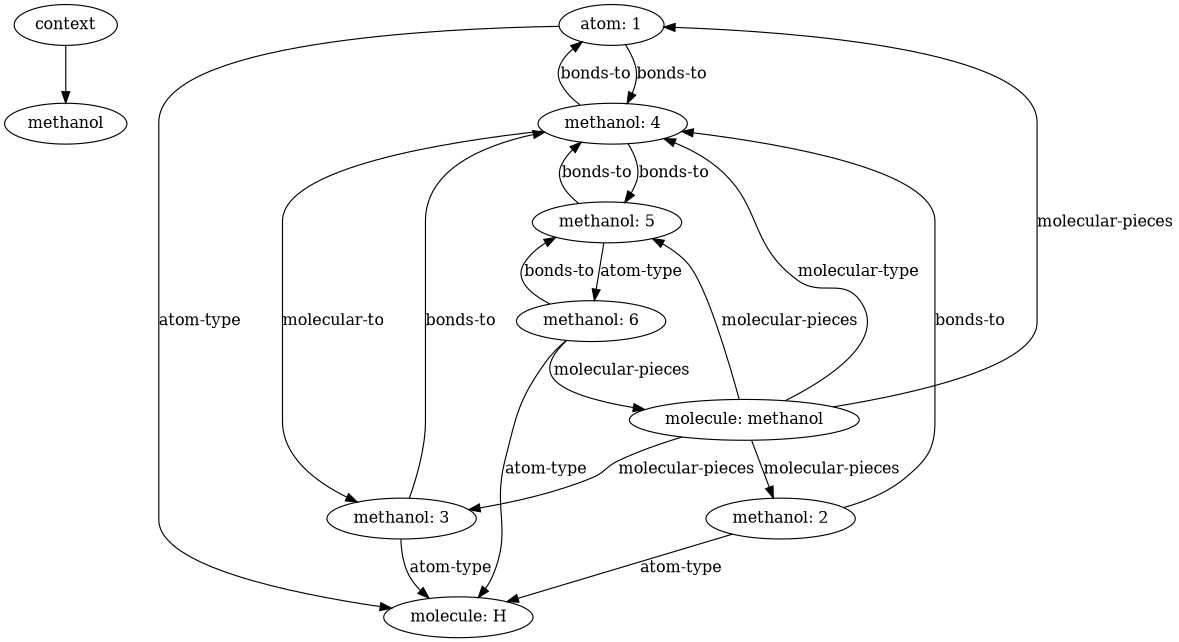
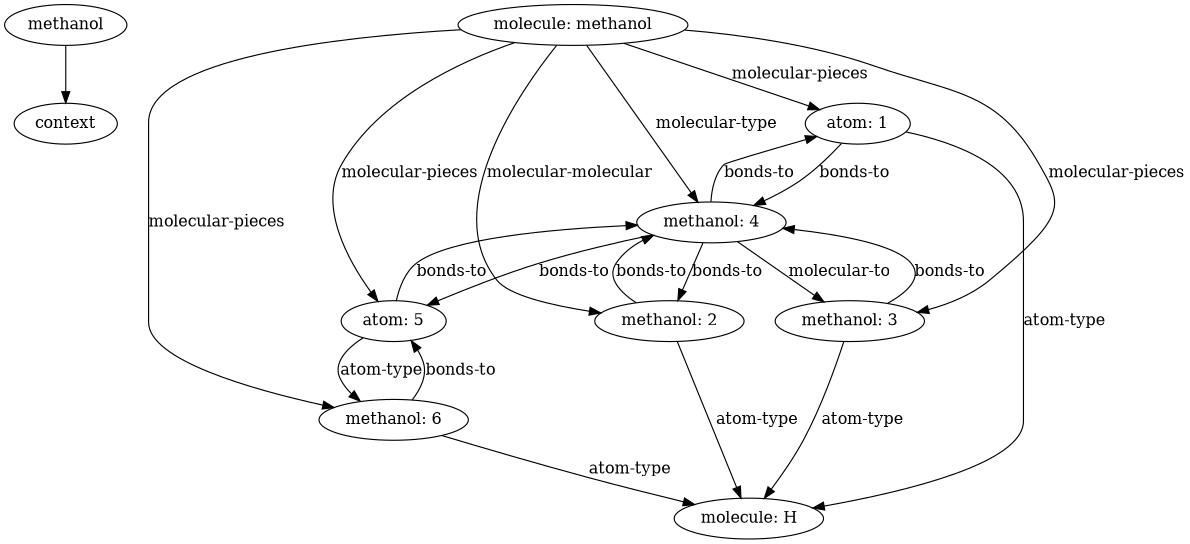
edge "context" -> "methanol": reversed
node "methanol: 5": label "methanol: 5" -> "atom: 5"
edge "methanol: 4" -> "methanol: 2": added, label "bonds-to"
edge "methanol: 6" -> "molecule: methanol": reversed
edge "molecule: methanol" -> "methanol: 2": label "molecular-pieces" -> "molecular-molecular"
